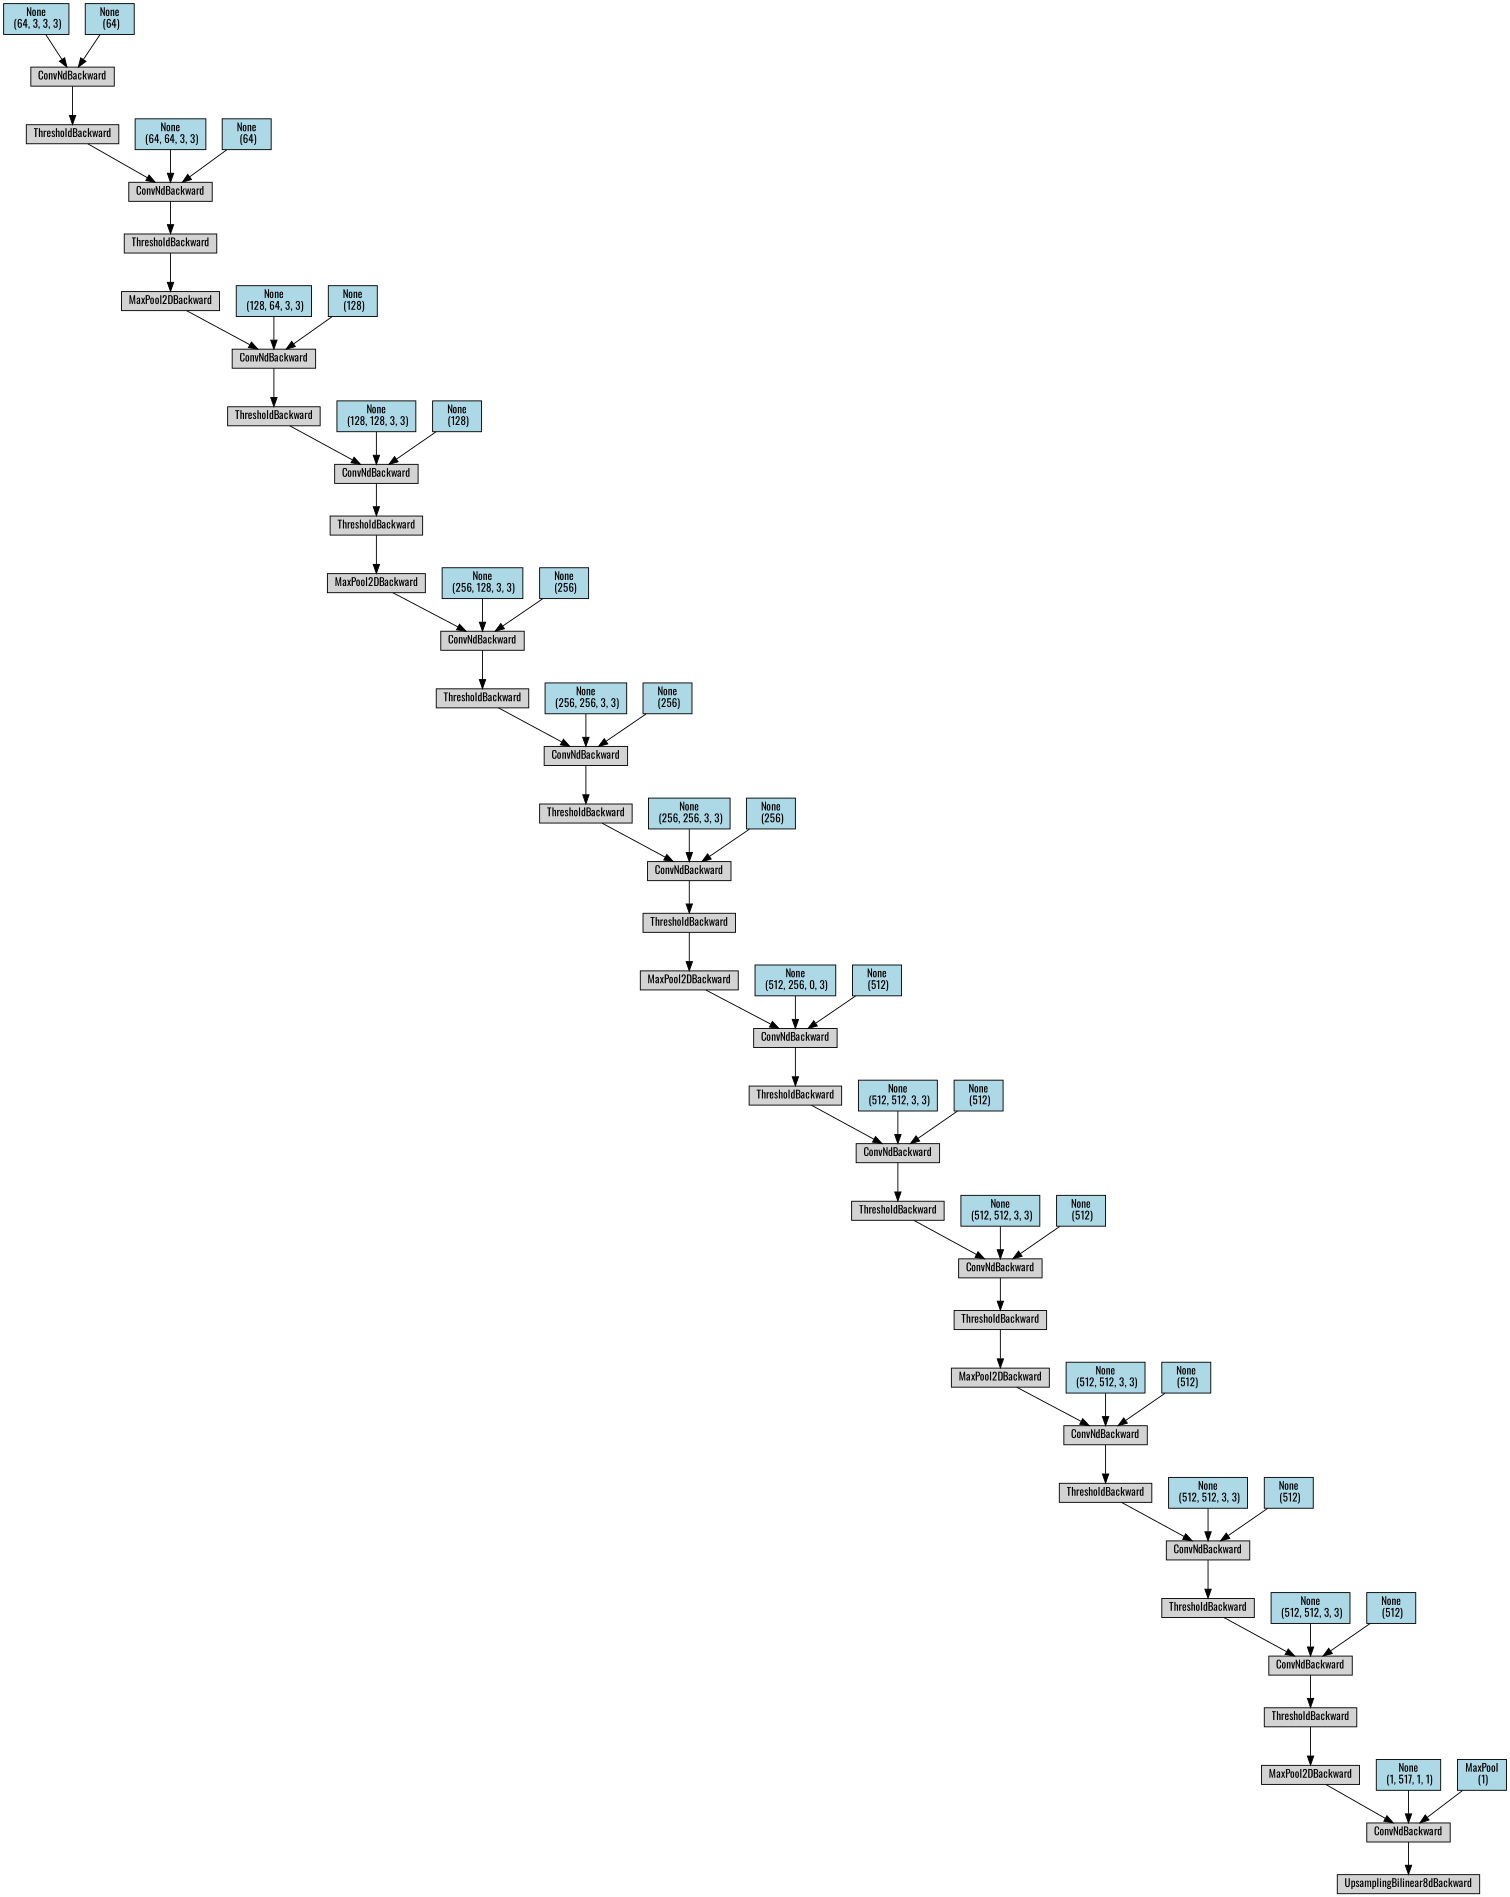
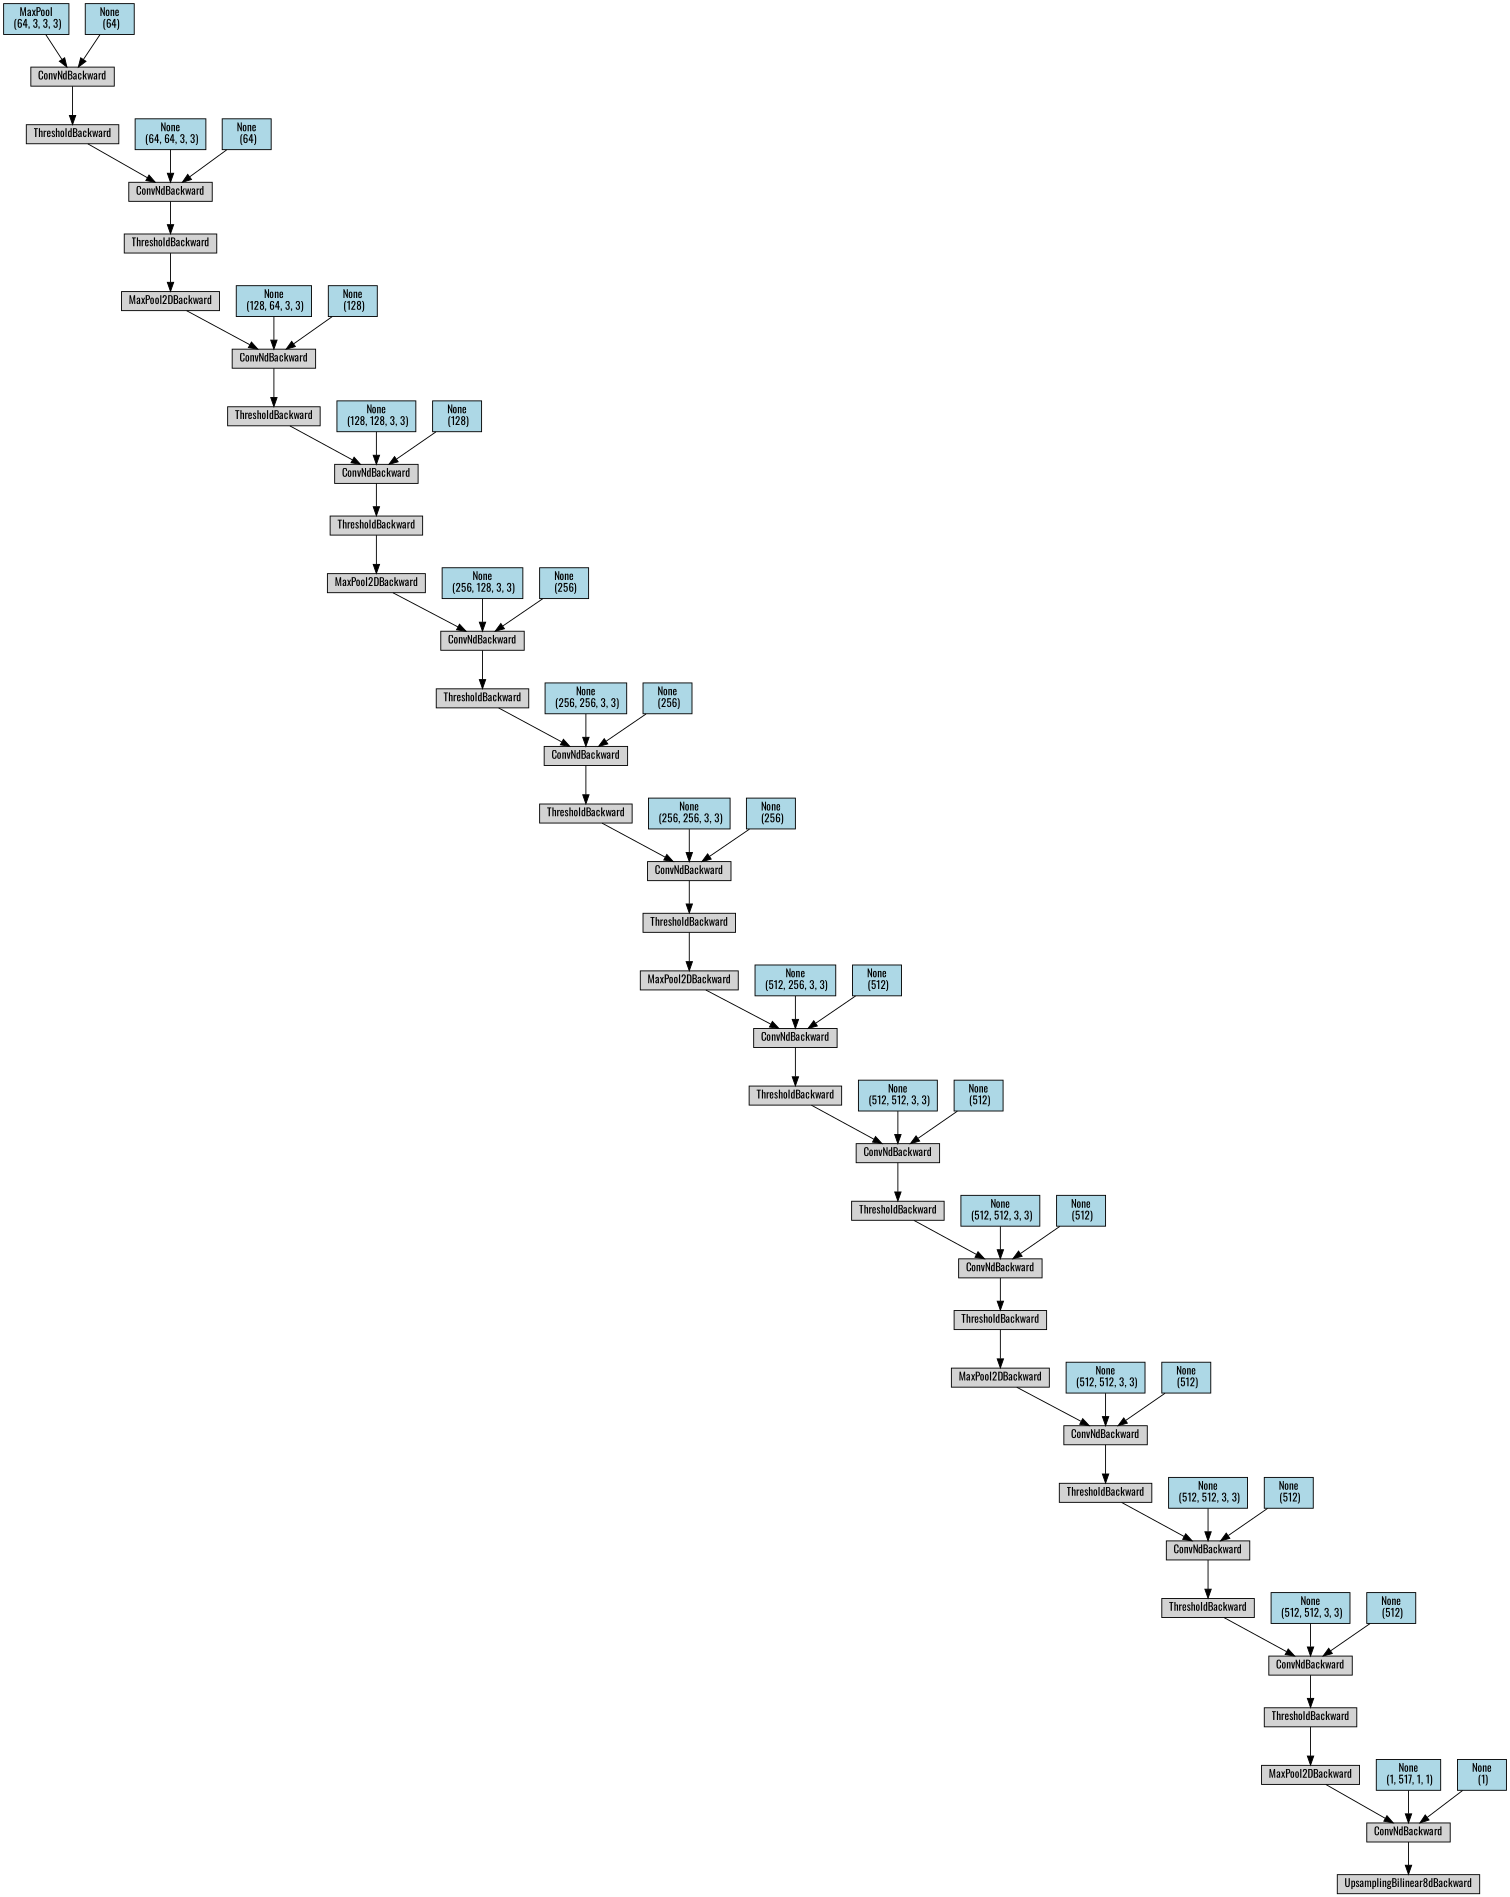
node "None (64, 3, 3, 3)": label "None (64, 3, 3, 3)" -> "MaxPool (64, 3, 3, 3)"
node "None (512, 256, 0, 3)": label "None (512, 256, 0, 3)" -> "None (512, 256, 3, 3)"
node "MaxPool (1)": label "MaxPool (1)" -> "None (1)"
